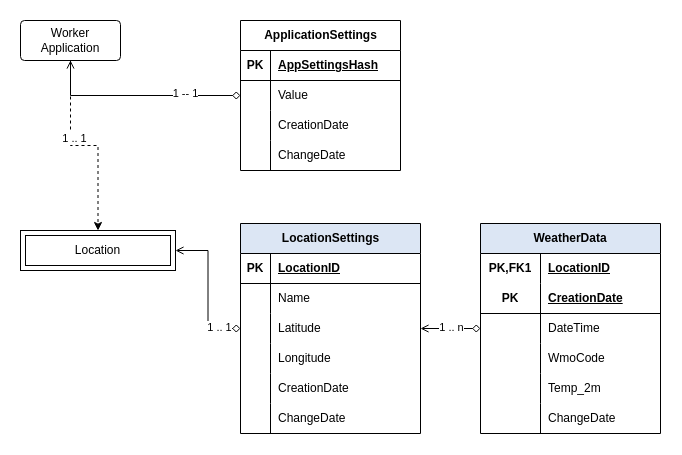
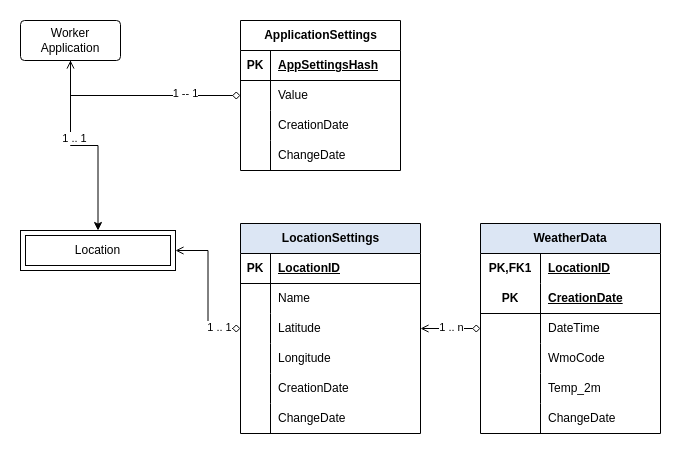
edge "Worker Application" -> "Location": style dashed -> solid
